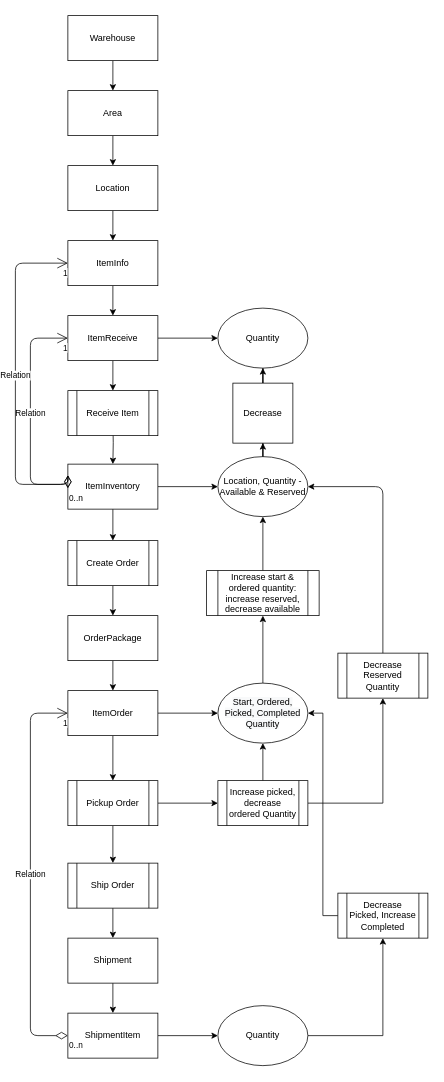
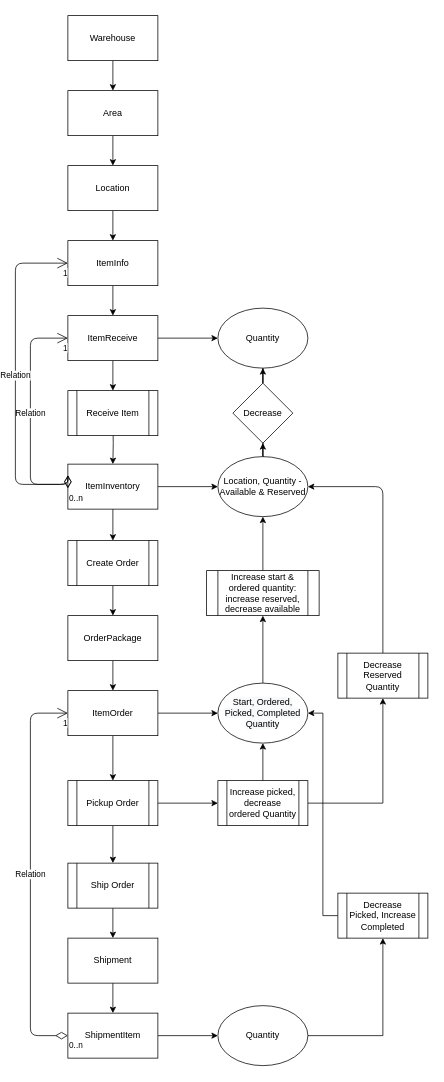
node "Decrease": shape rectangle -> diamond
